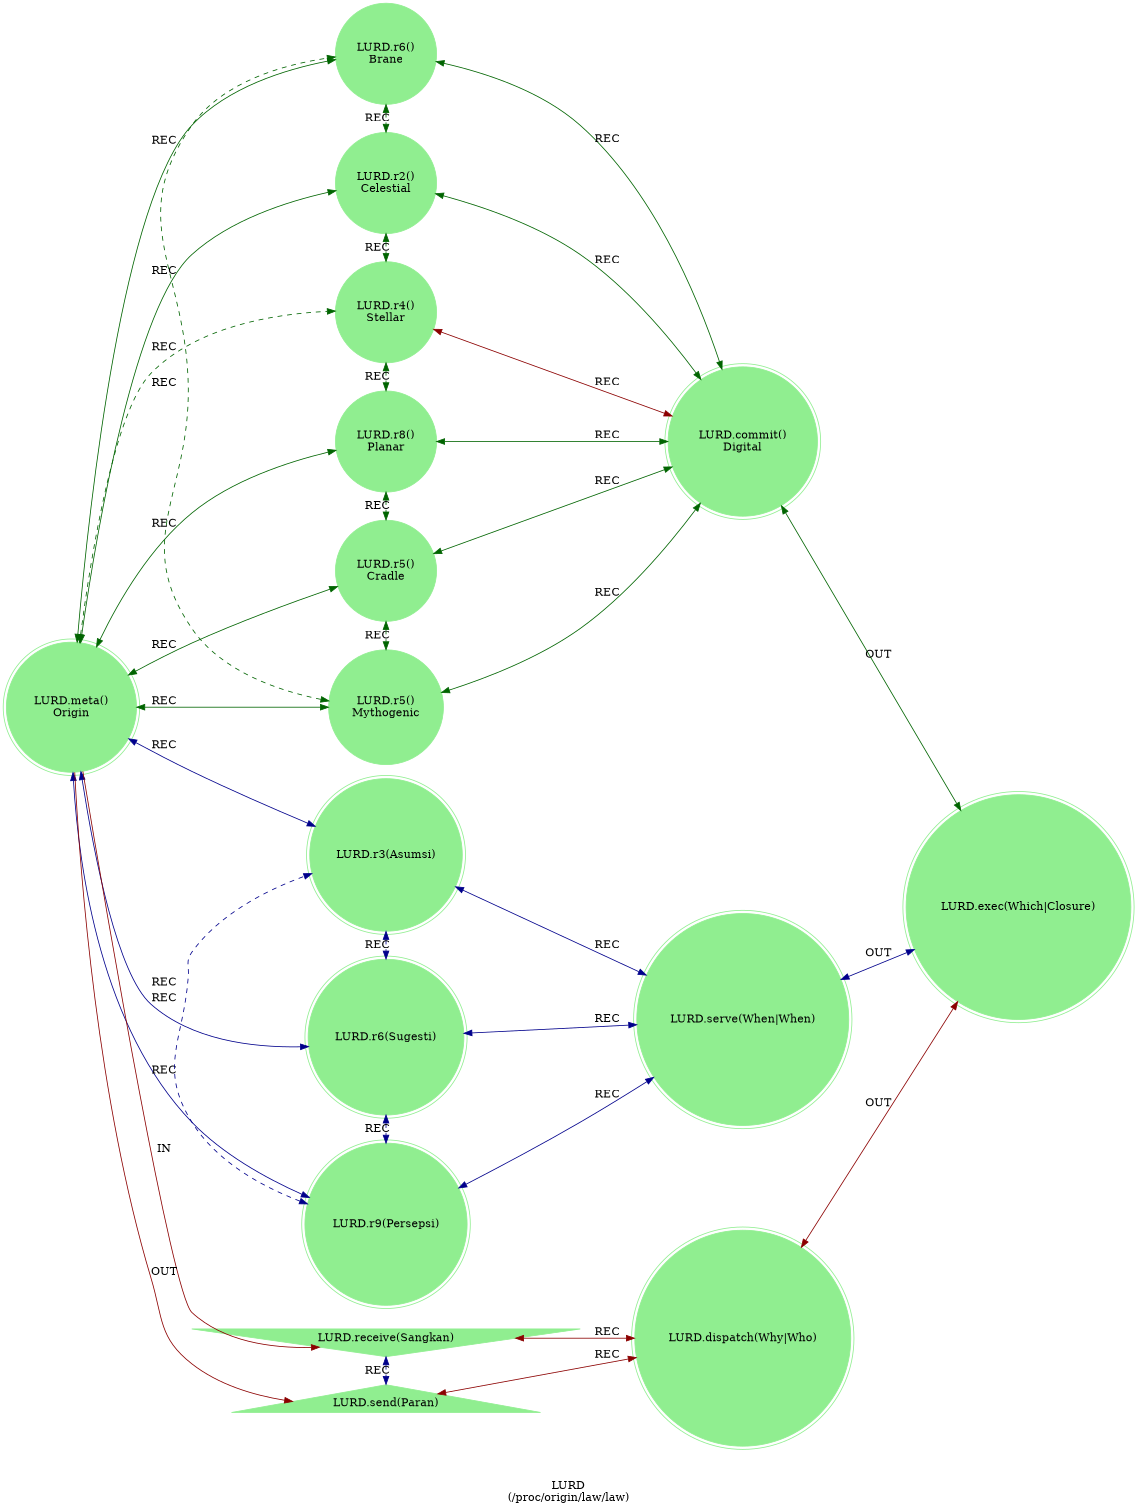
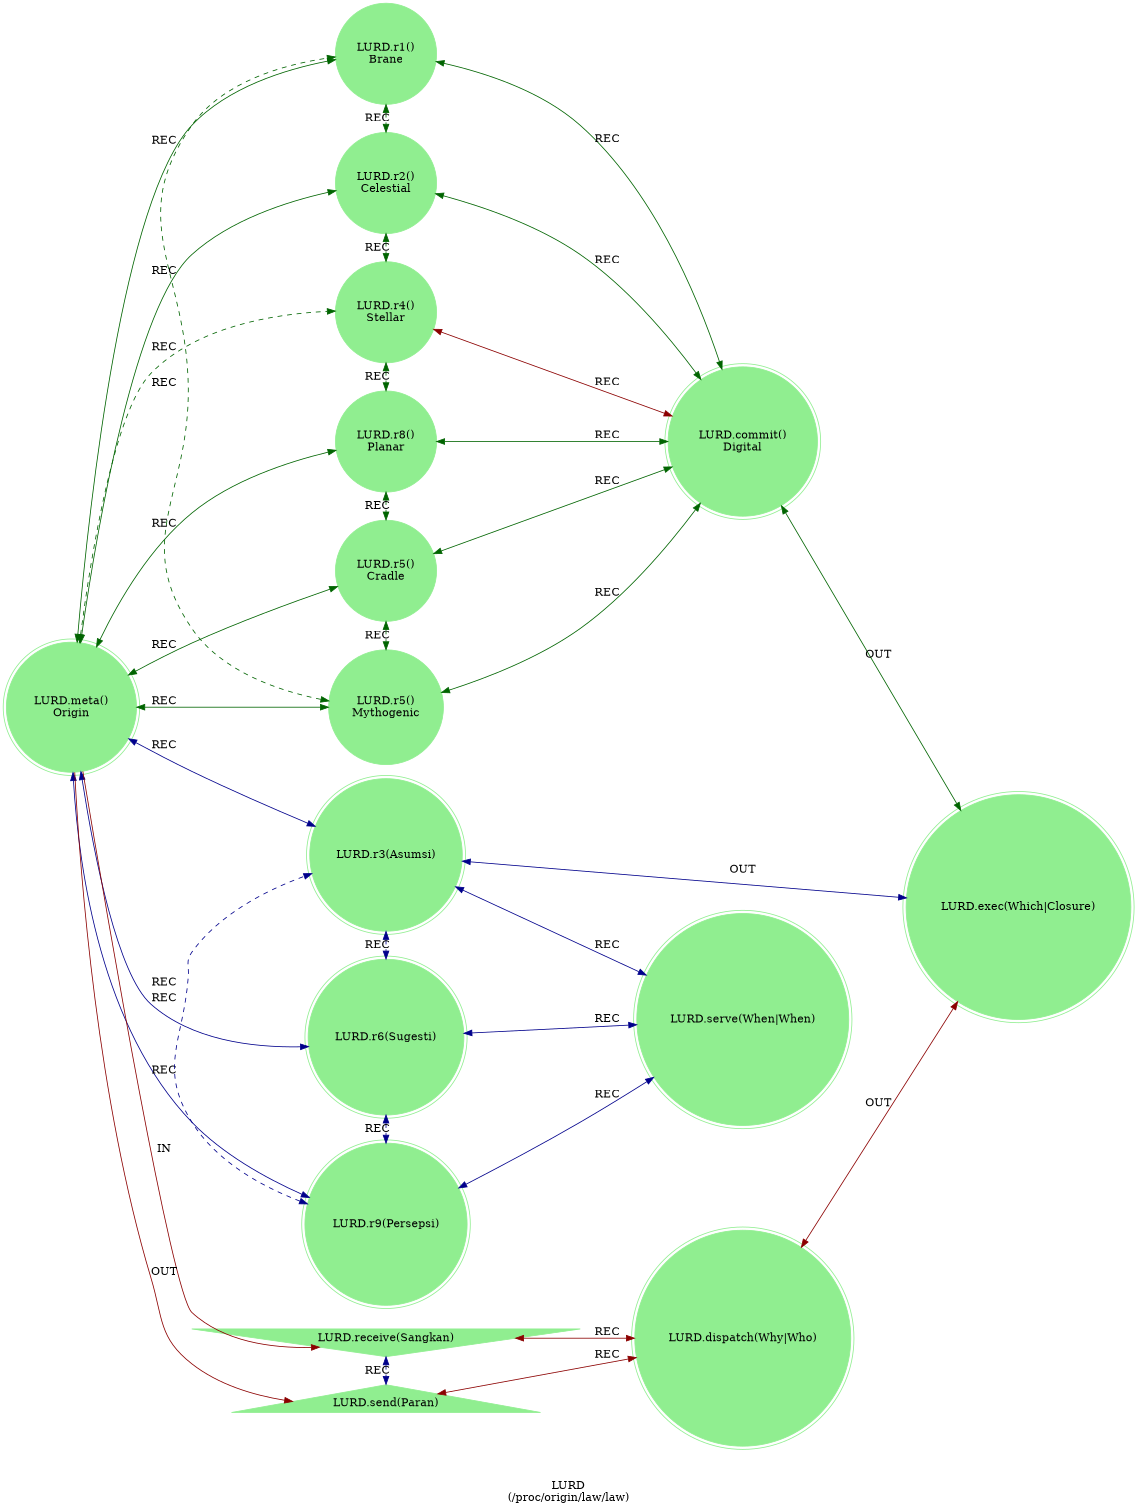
node "LURD.r6() Brane": label "LURD.r6() Brane" -> "LURD.r1() Brane"
edge "LURD.exec(Which|Closure)" -- "LURD.serve(When|When)": now "LURD.exec(Which|Closure)" -- "LURD.r3(Asumsi)"
